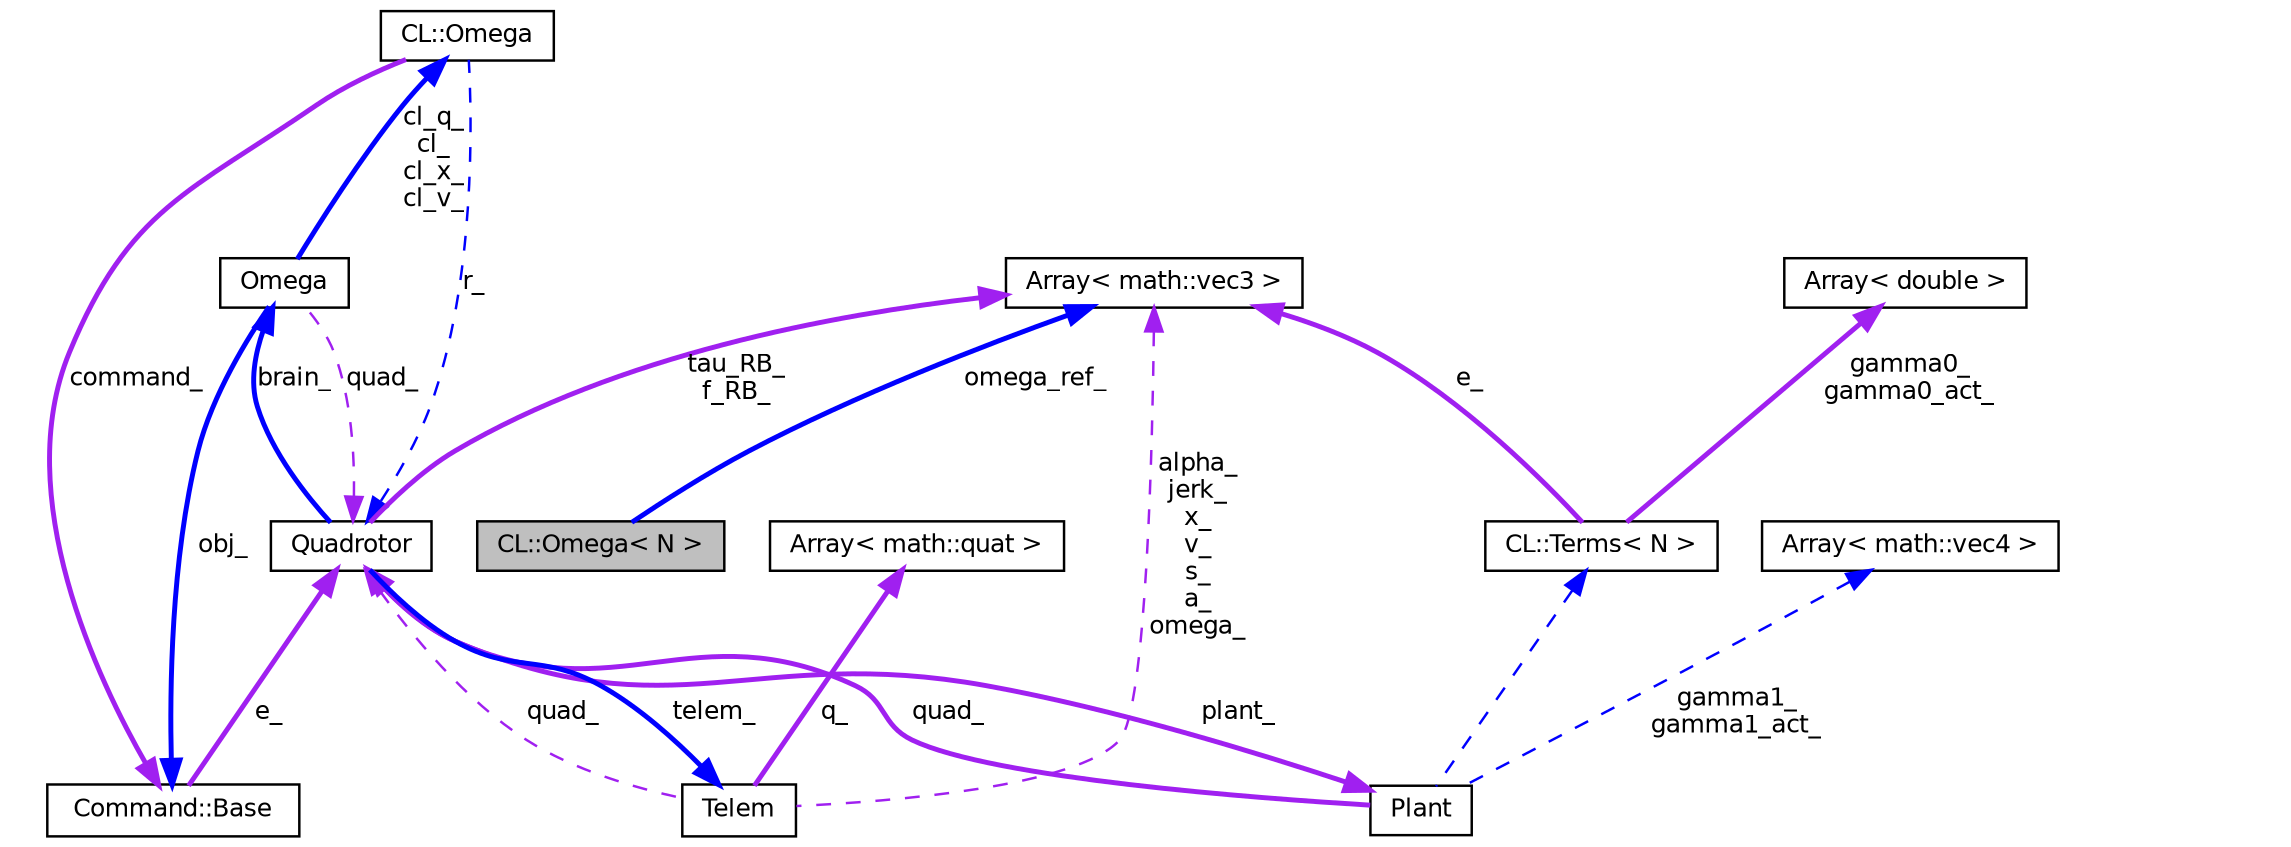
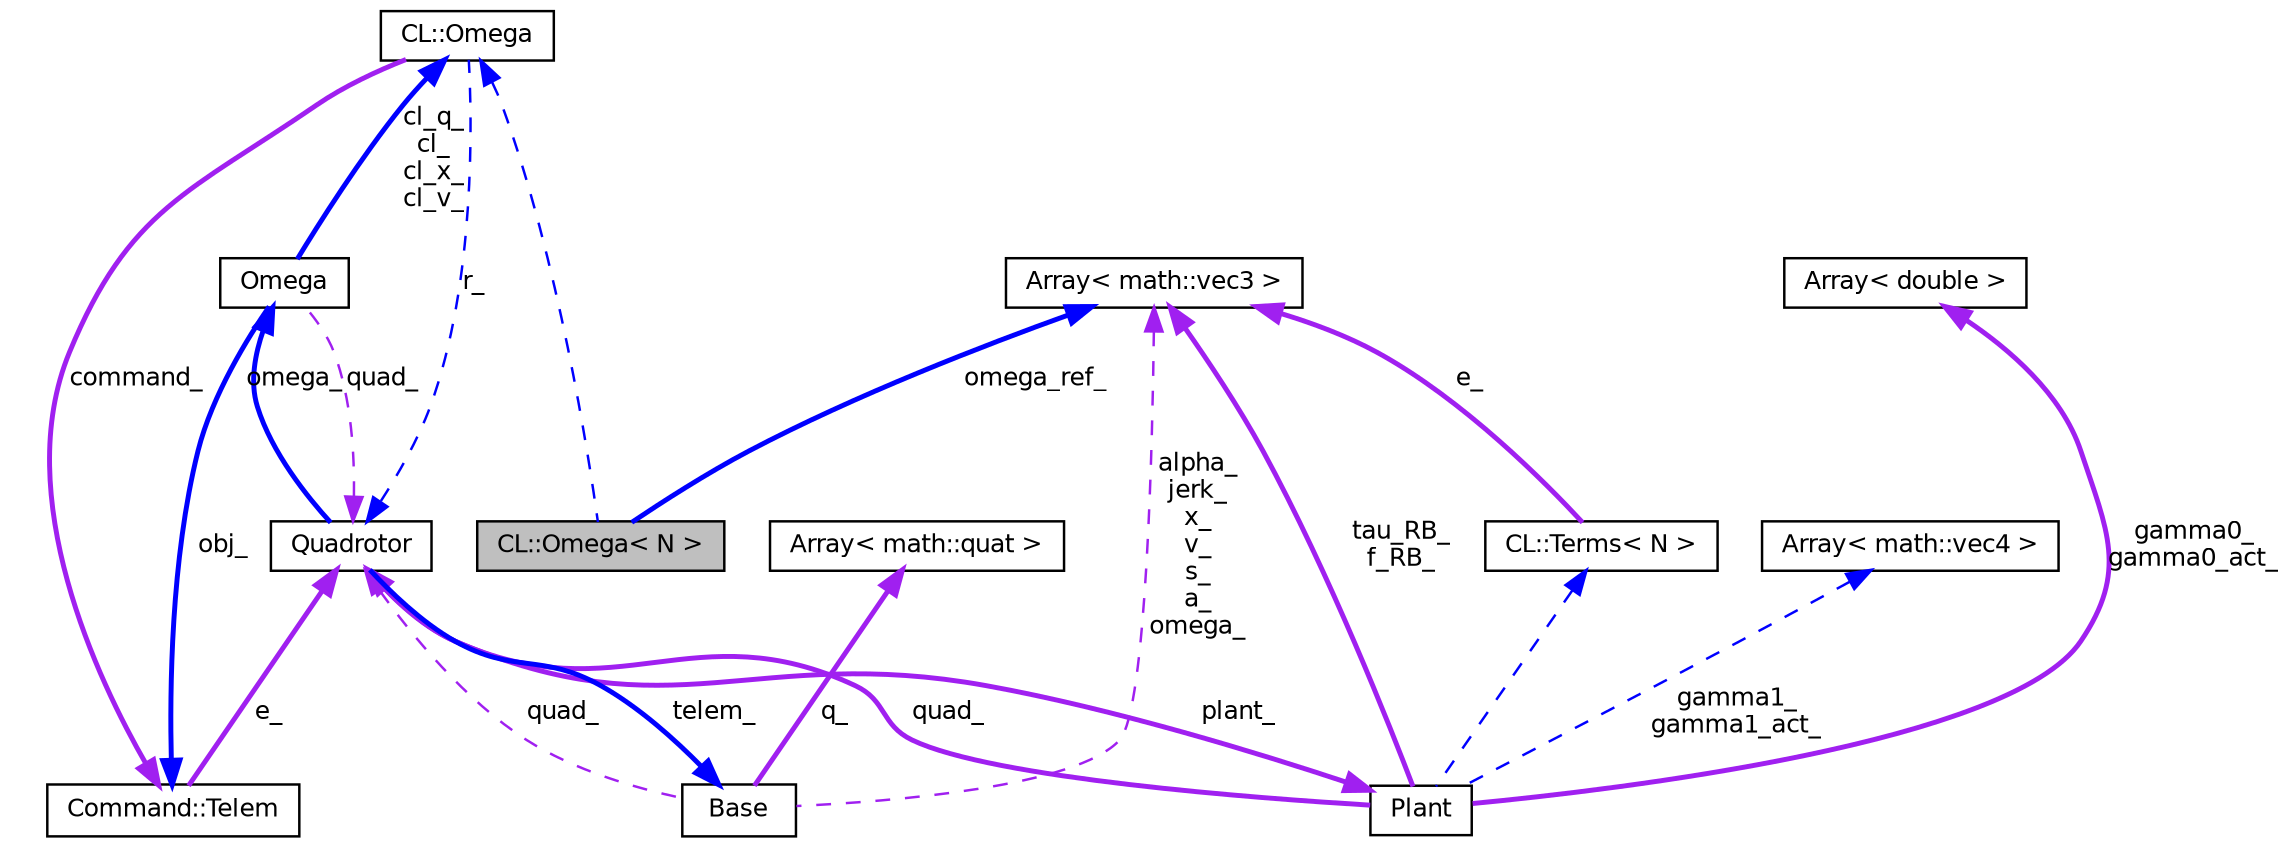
edge "CL::Omega< N >" -> "CL::Omega": added
edge "Quadrotor" -> "Array< math::vec3 >": now "Plant" -> "Array< math::vec3 >"
edge "Quadrotor" -> "Omega": label "brain_" -> "omega_"
edge "CL::Terms< N >" -> "Array< double >": now "Plant" -> "Array< double >"
node "Command::Base": label "Command::Base" -> "Command::Telem"
node "Telem": label "Telem" -> "Base"
